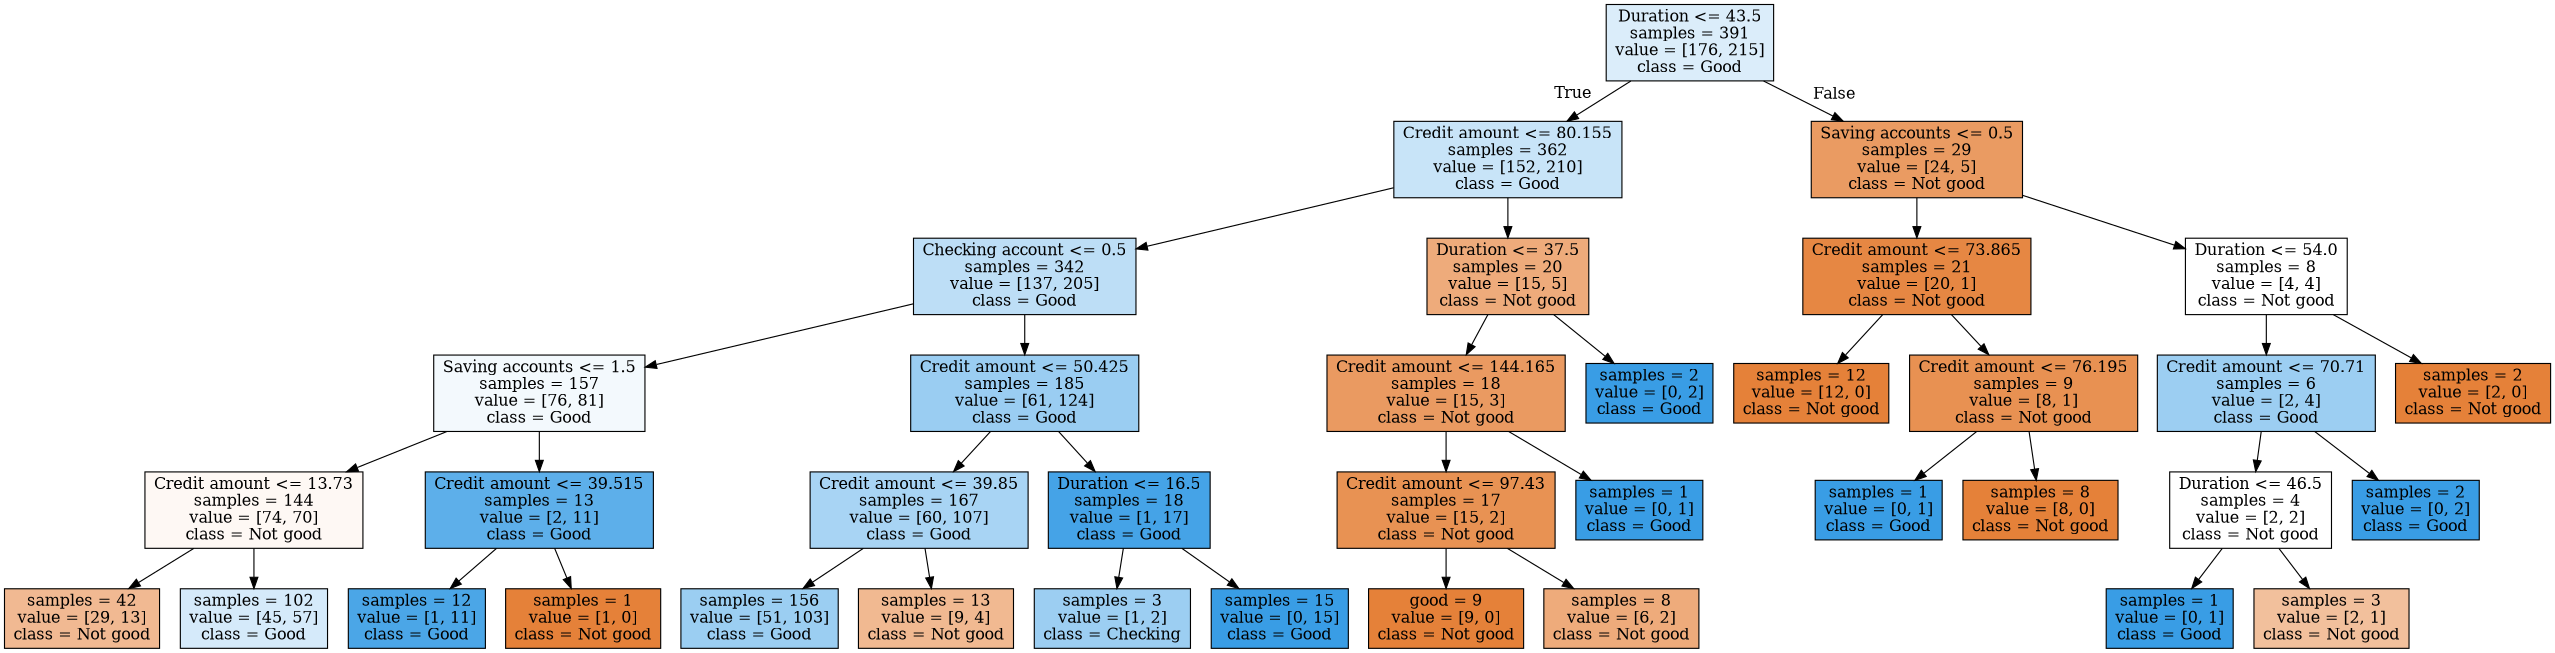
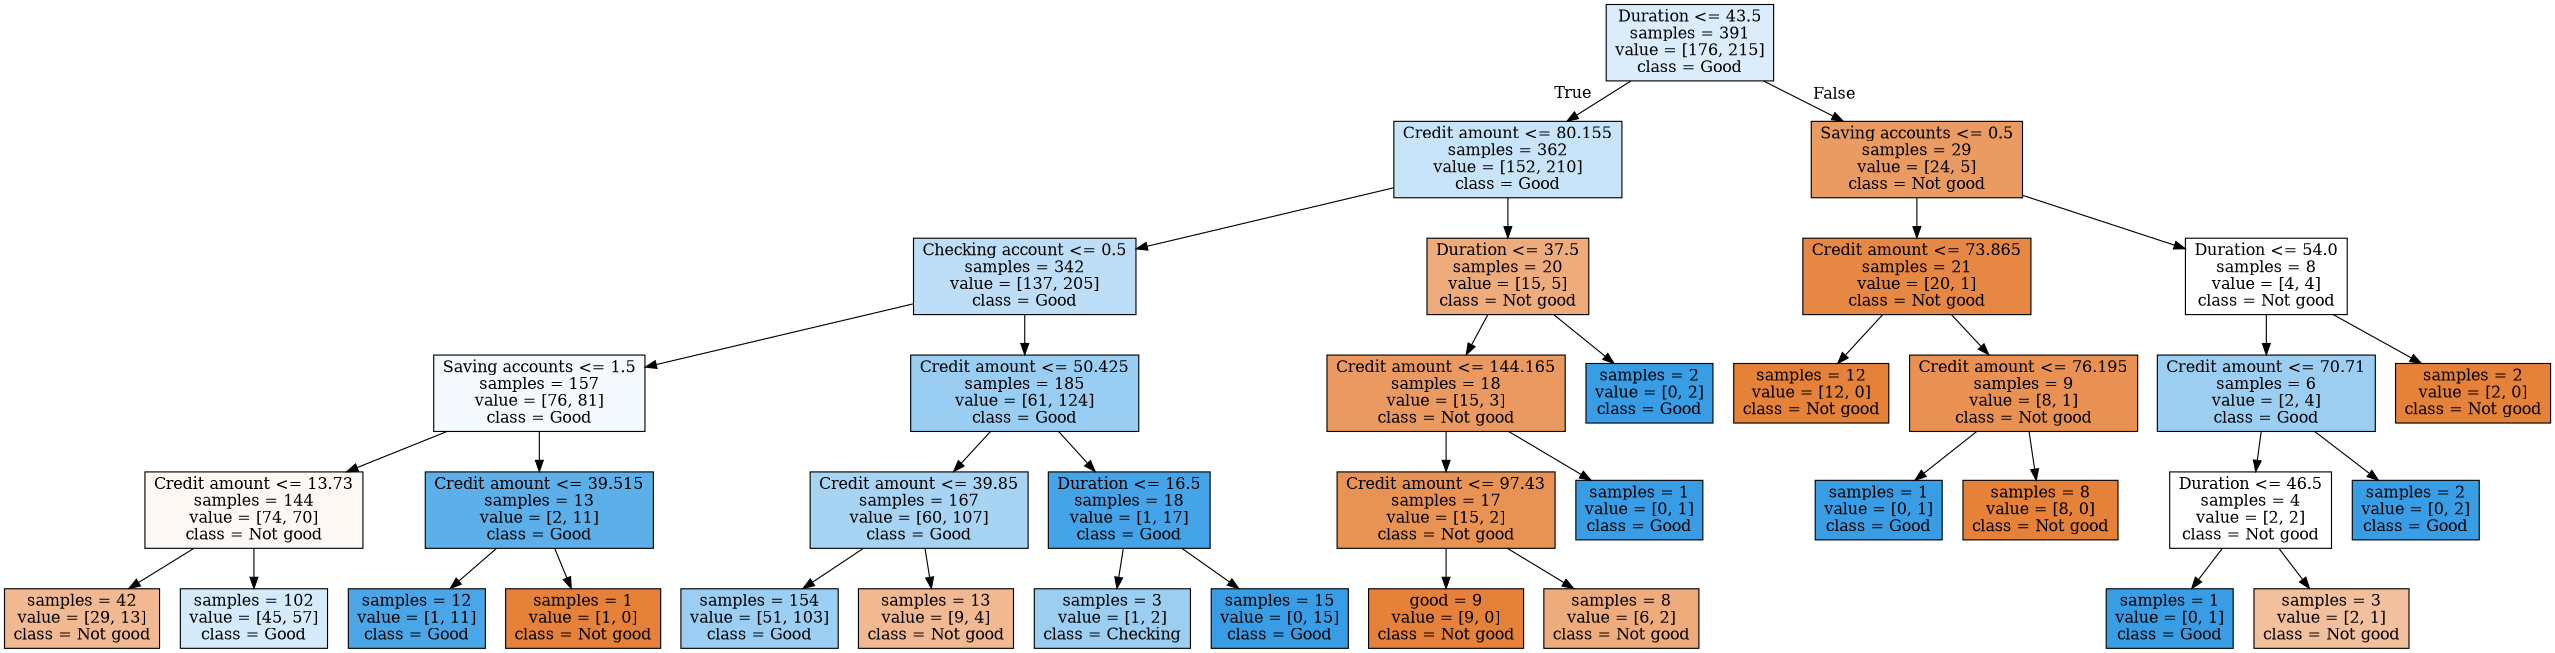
node "samples = 156 value = [51, 103] class = Good": label "samples = 156 value = [51, 103] class = Good" -> "samples = 154 value = [51, 103] class = Good"
